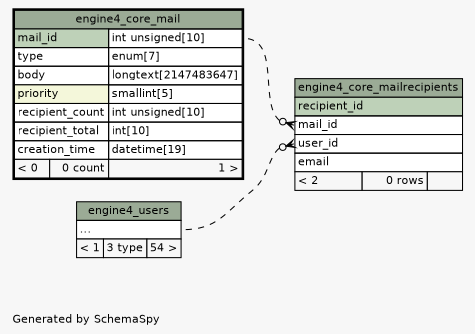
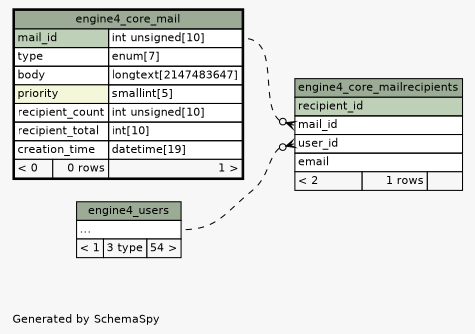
node "engine4_core_mail": text "0 count" -> "0 rows"
node "engine4_core_mailrecipients": text "0 rows" -> "1 rows"
